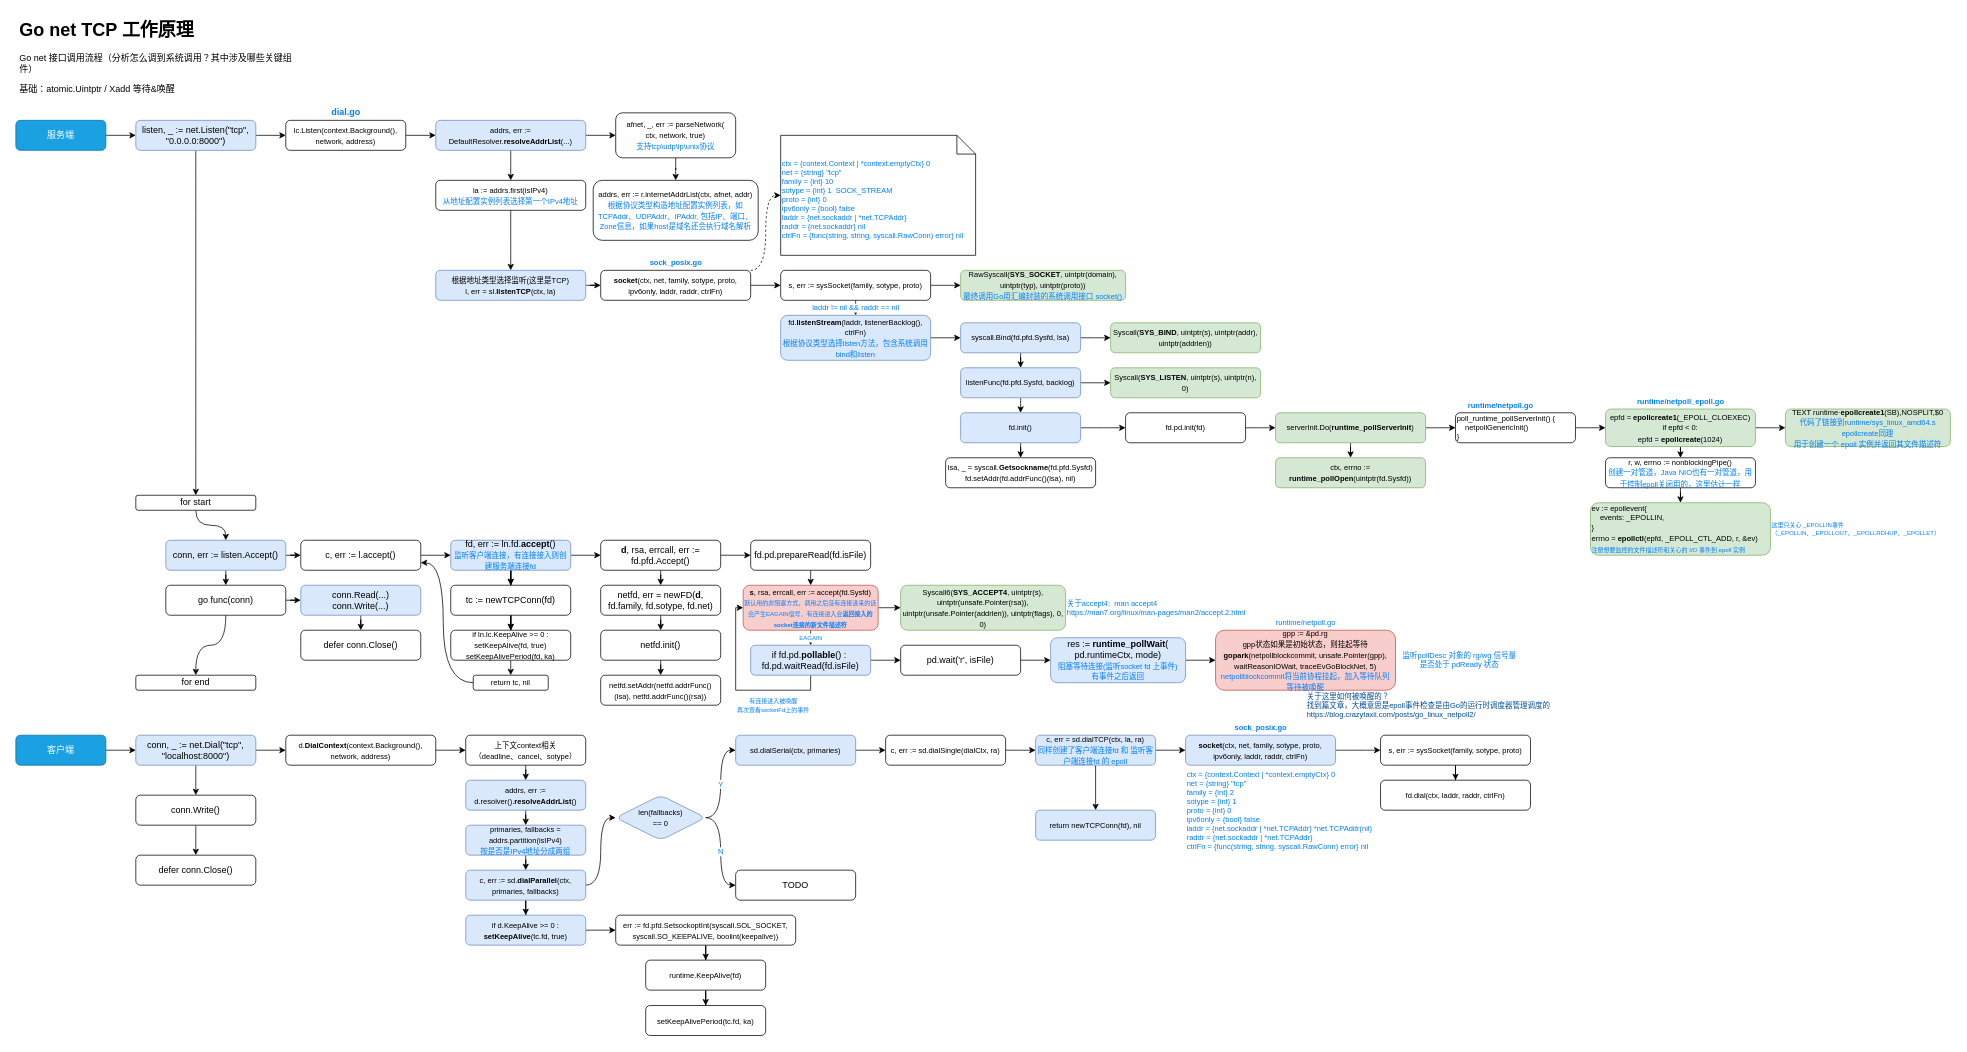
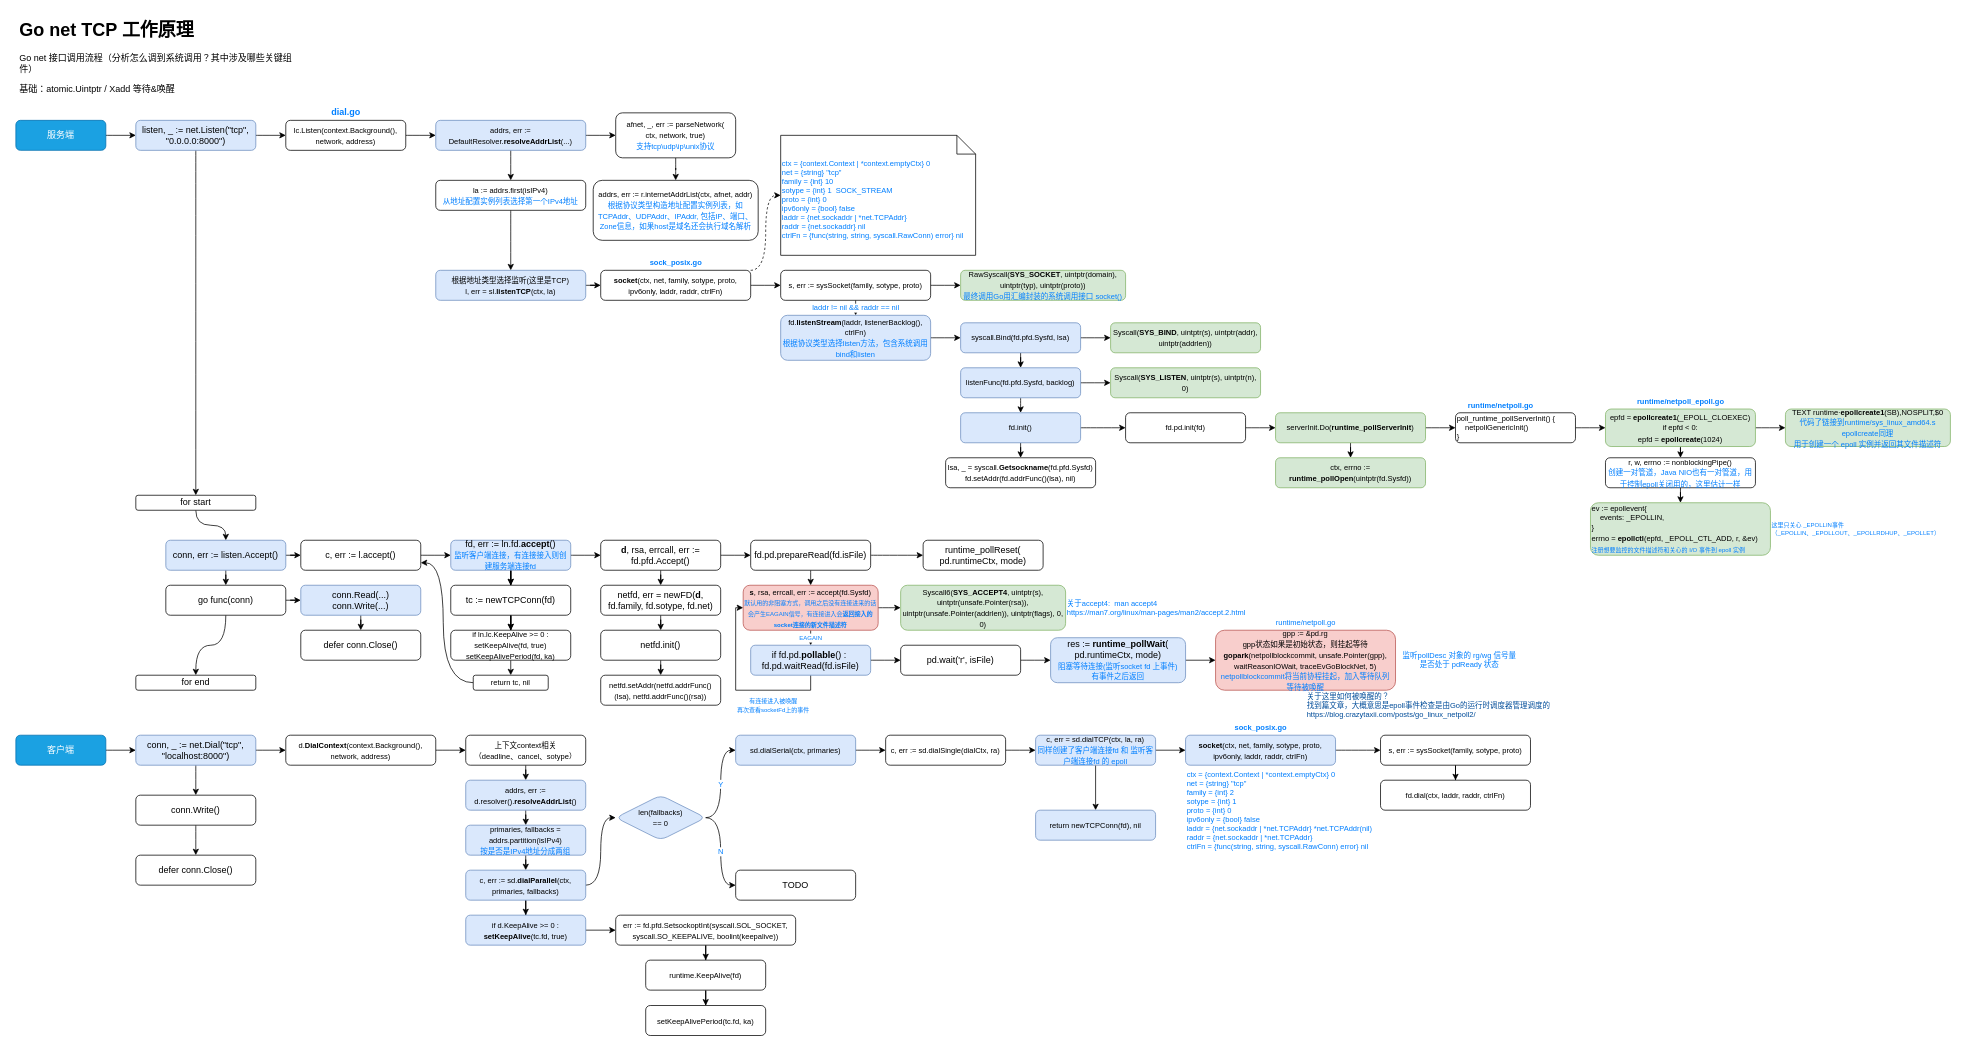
edge "fd.pd.prepareRead(fd.isFile)" -> "runtime_pollReset( pd.runtimeCtx, mode)": added
node "runtime_pollReset( pd.runtimeCtx, mode)": added
